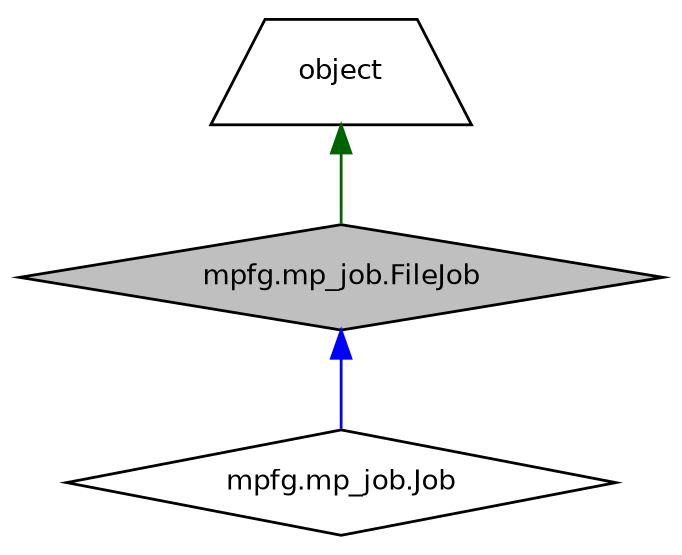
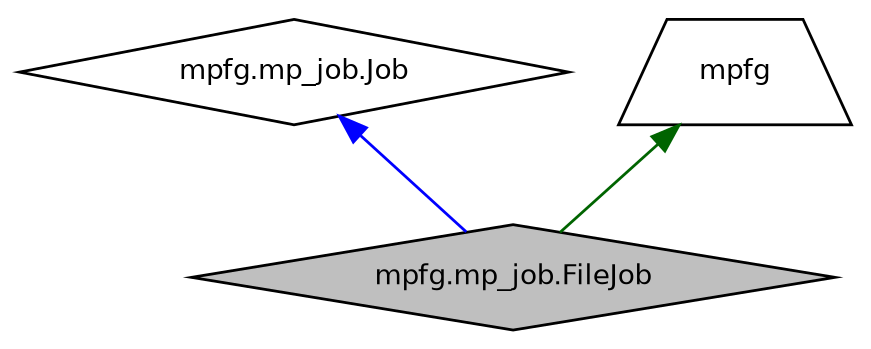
node "object": label "object" -> "mpfg"
edge "mpfg.mp_job.Job" -> "mpfg.mp_job.FileJob": reversed
